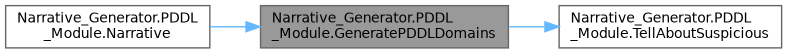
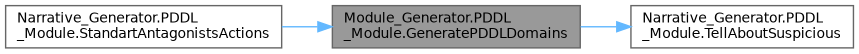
node "Narrative_Generator.PDDL _Module.Narrative": label "Narrative_Generator.PDDL _Module.Narrative" -> "Narrative_Generator.PDDL _Module.StandartAntagonistsActions"
node "Narrative_Generator.PDDL _Module.GeneratePDDLDomains": label "Narrative_Generator.PDDL _Module.GeneratePDDLDomains" -> "Module_Generator.PDDL _Module.GeneratePDDLDomains"
